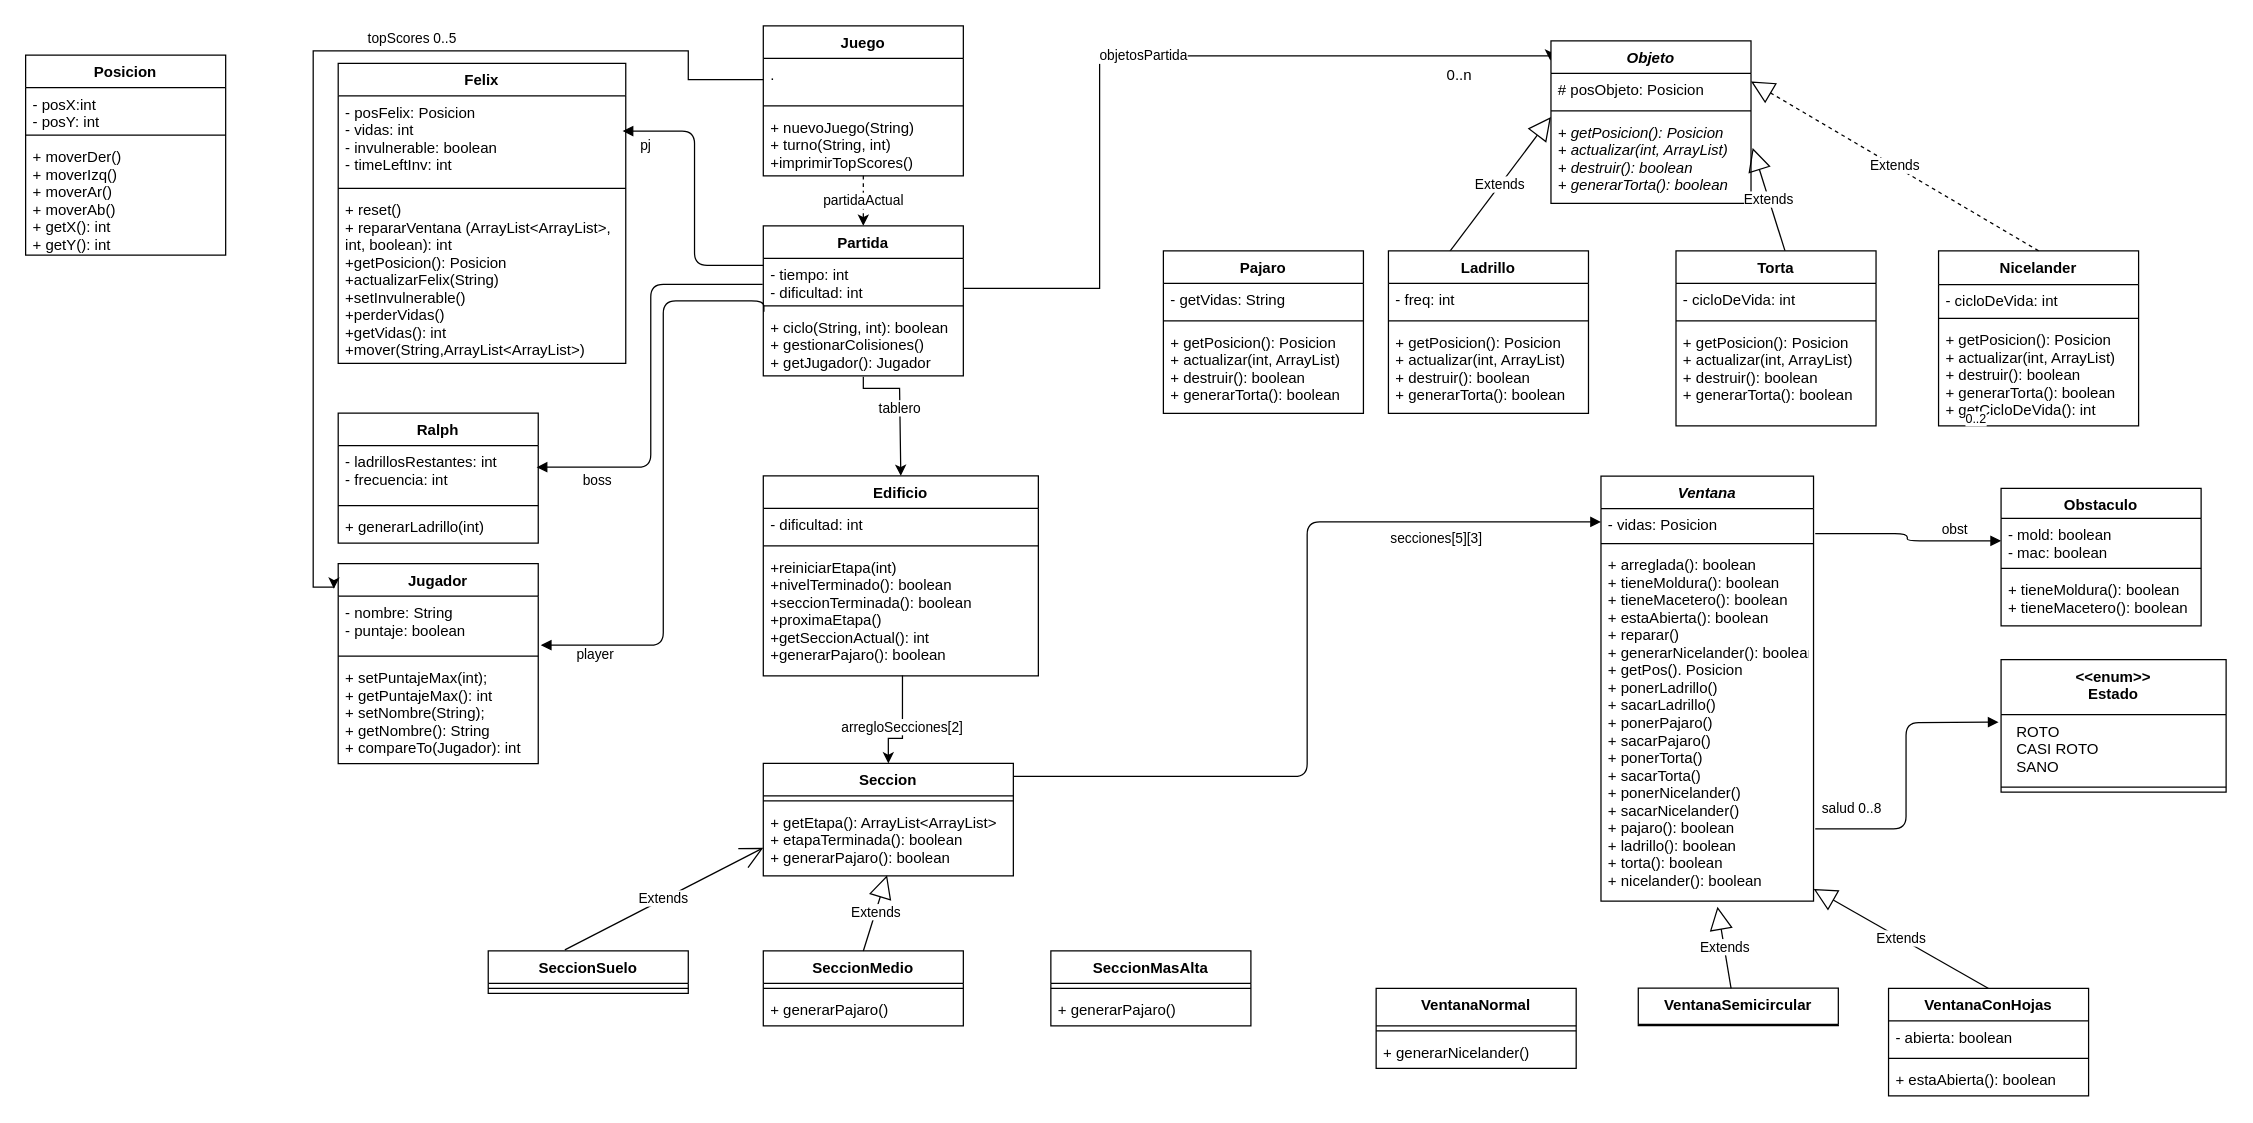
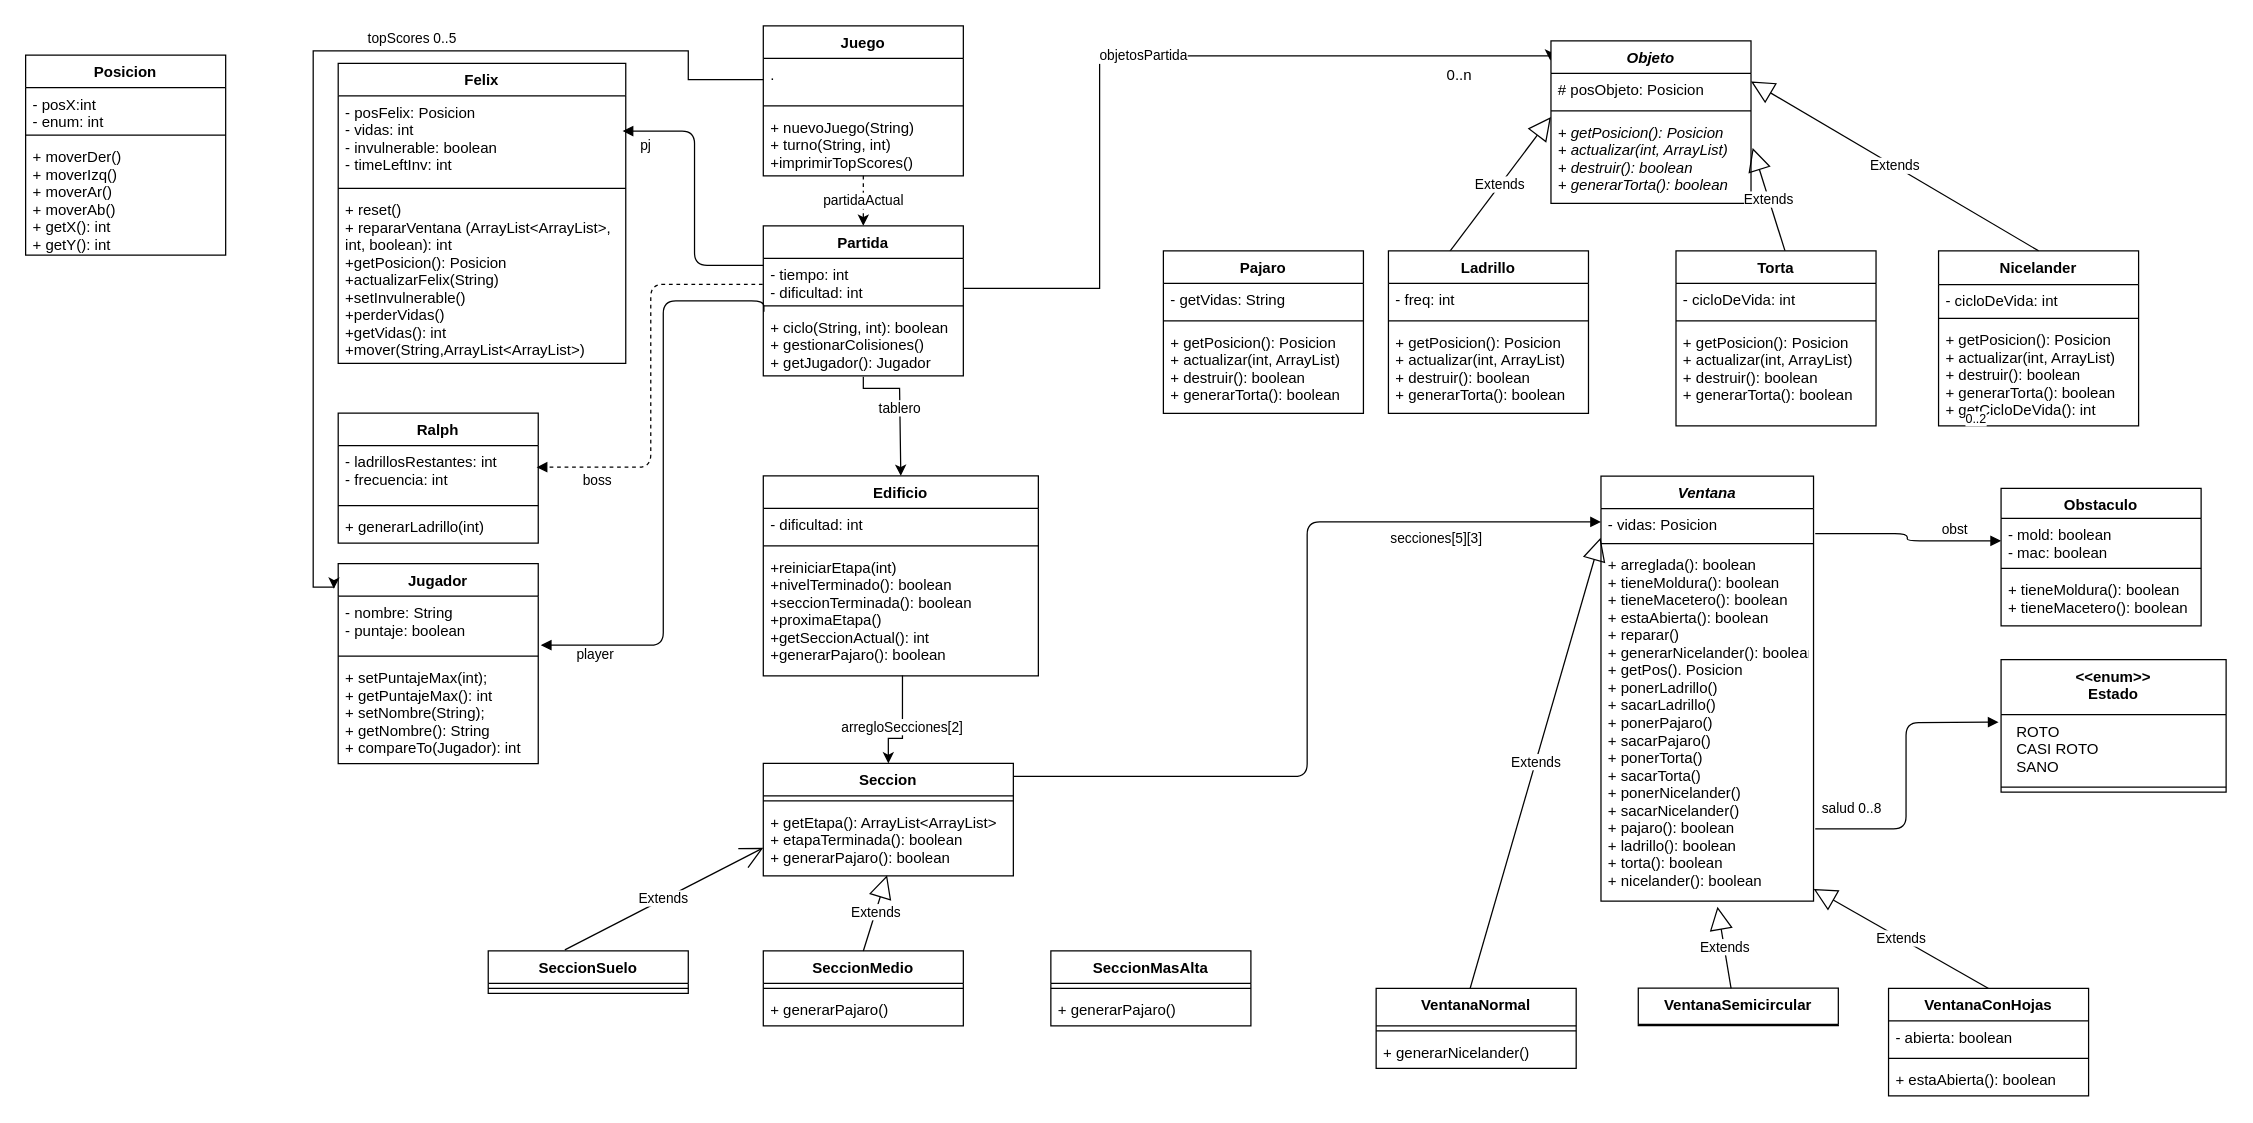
node "- posX:int - posY: int": label "- posX:int - posY: int" -> "- posX:int - enum: int"
edge "Nicelander" -> "Objeto": style dashed -> solid
edge "- tiempo: int - dificultad: int" -> "- ladrillosRestantes: int - frecuencia: int": style solid -> dashed
edge "VentanaNormal" -> "- vidas: Posicion": added, label "Extends"
